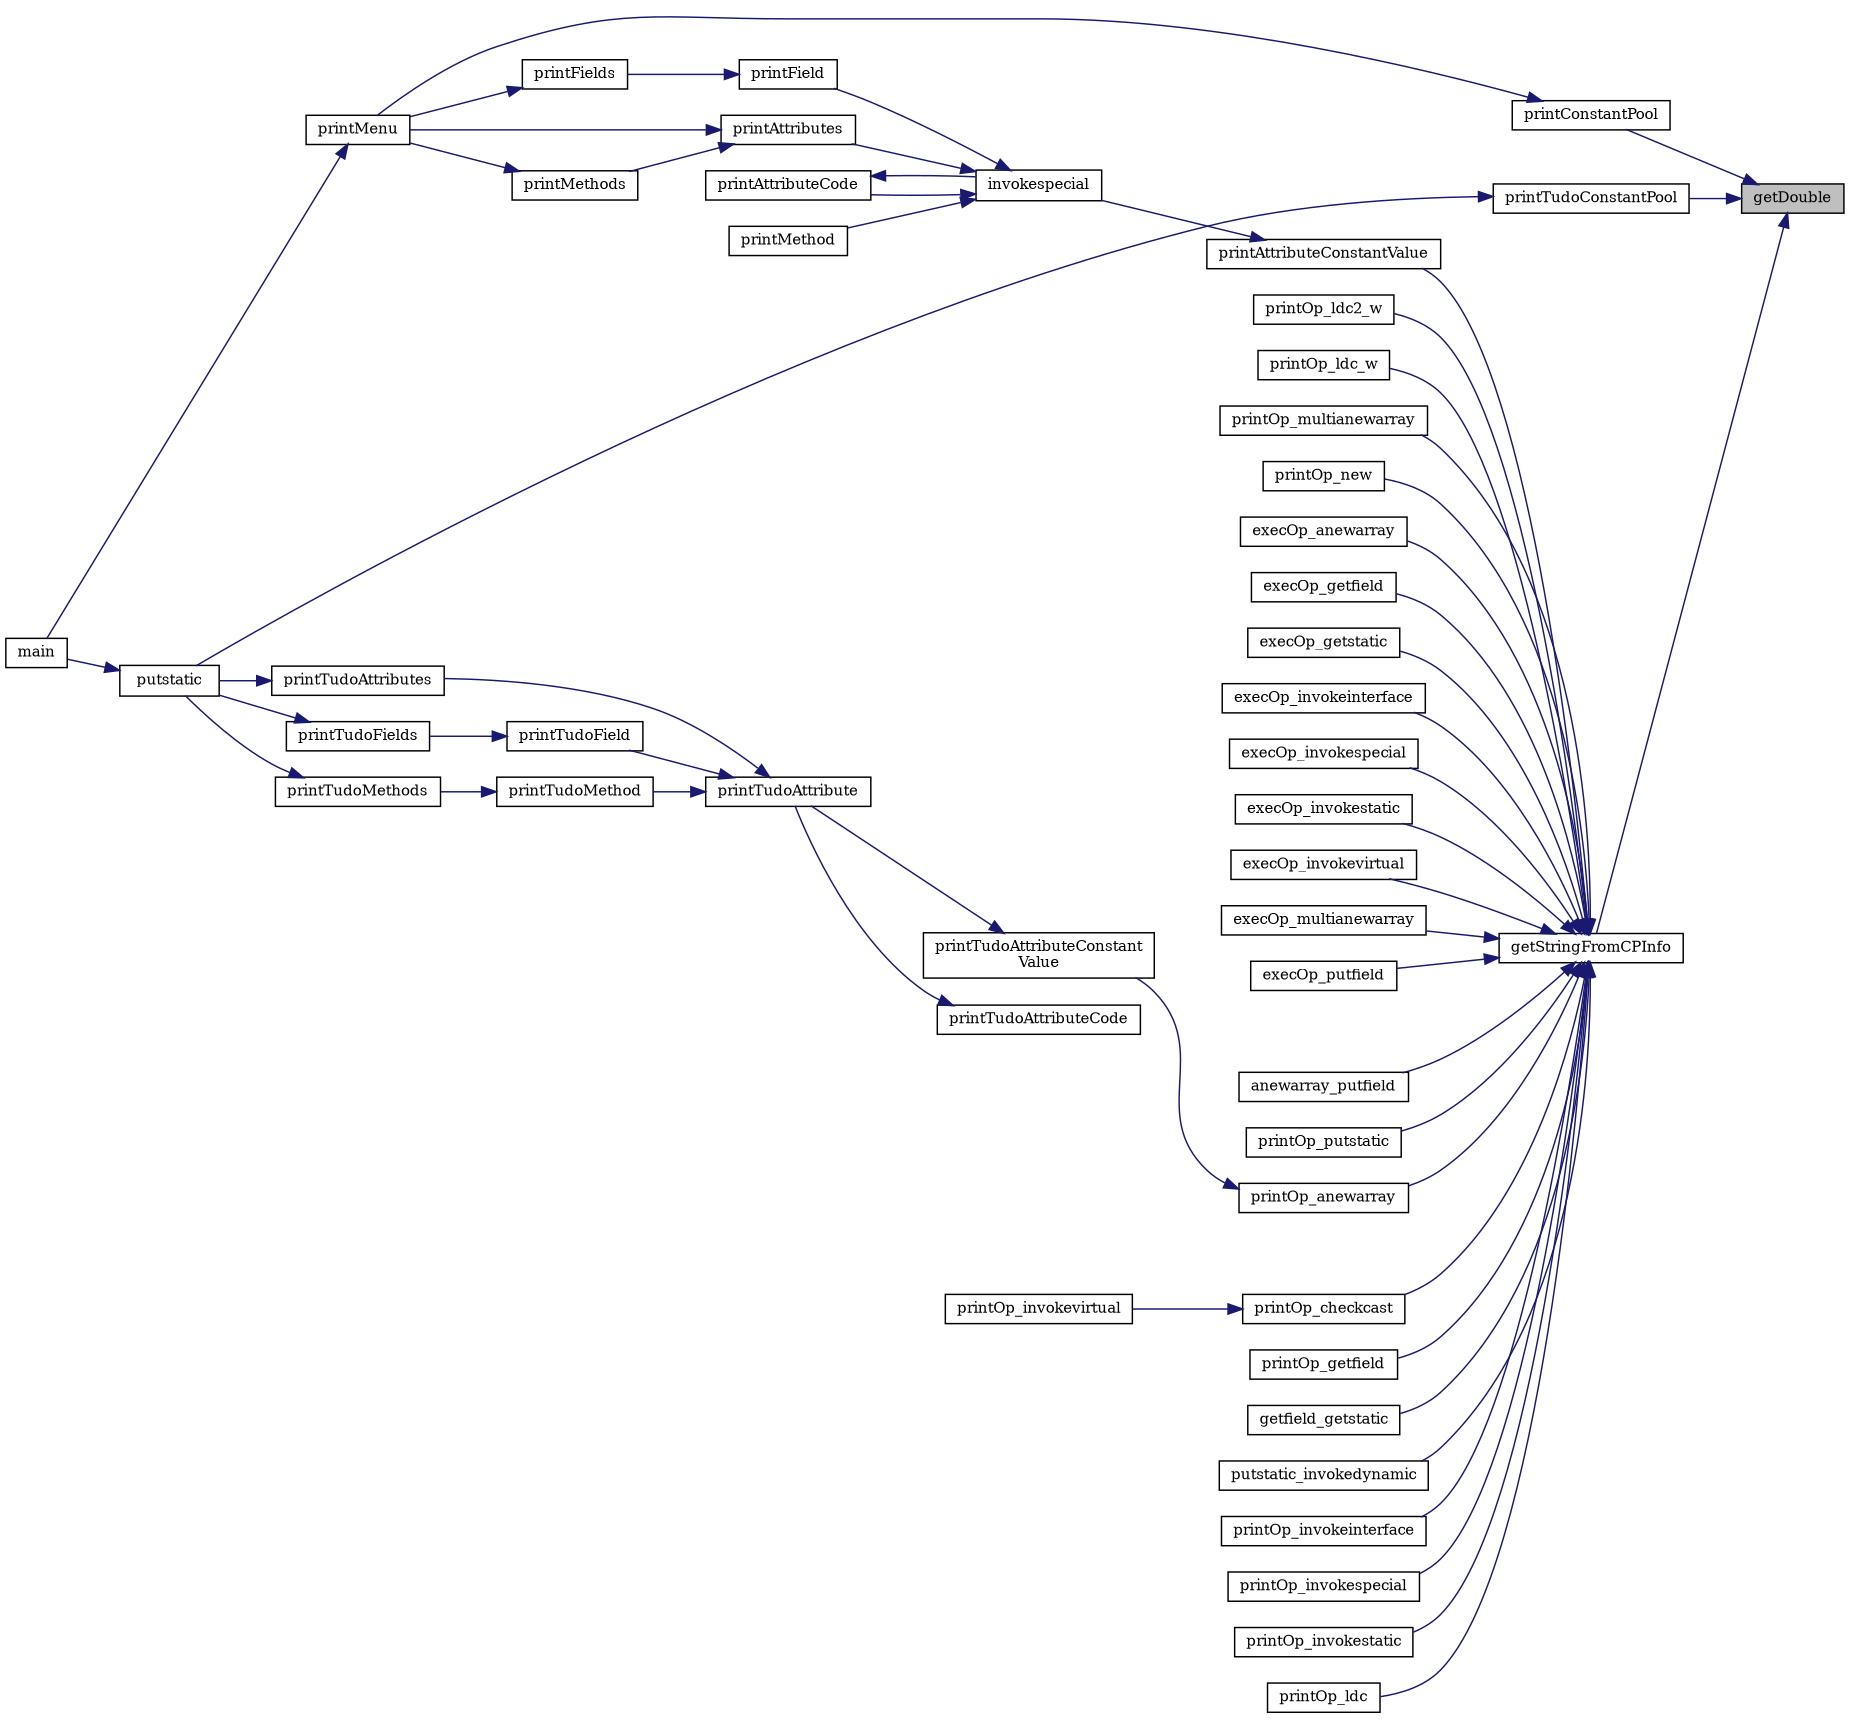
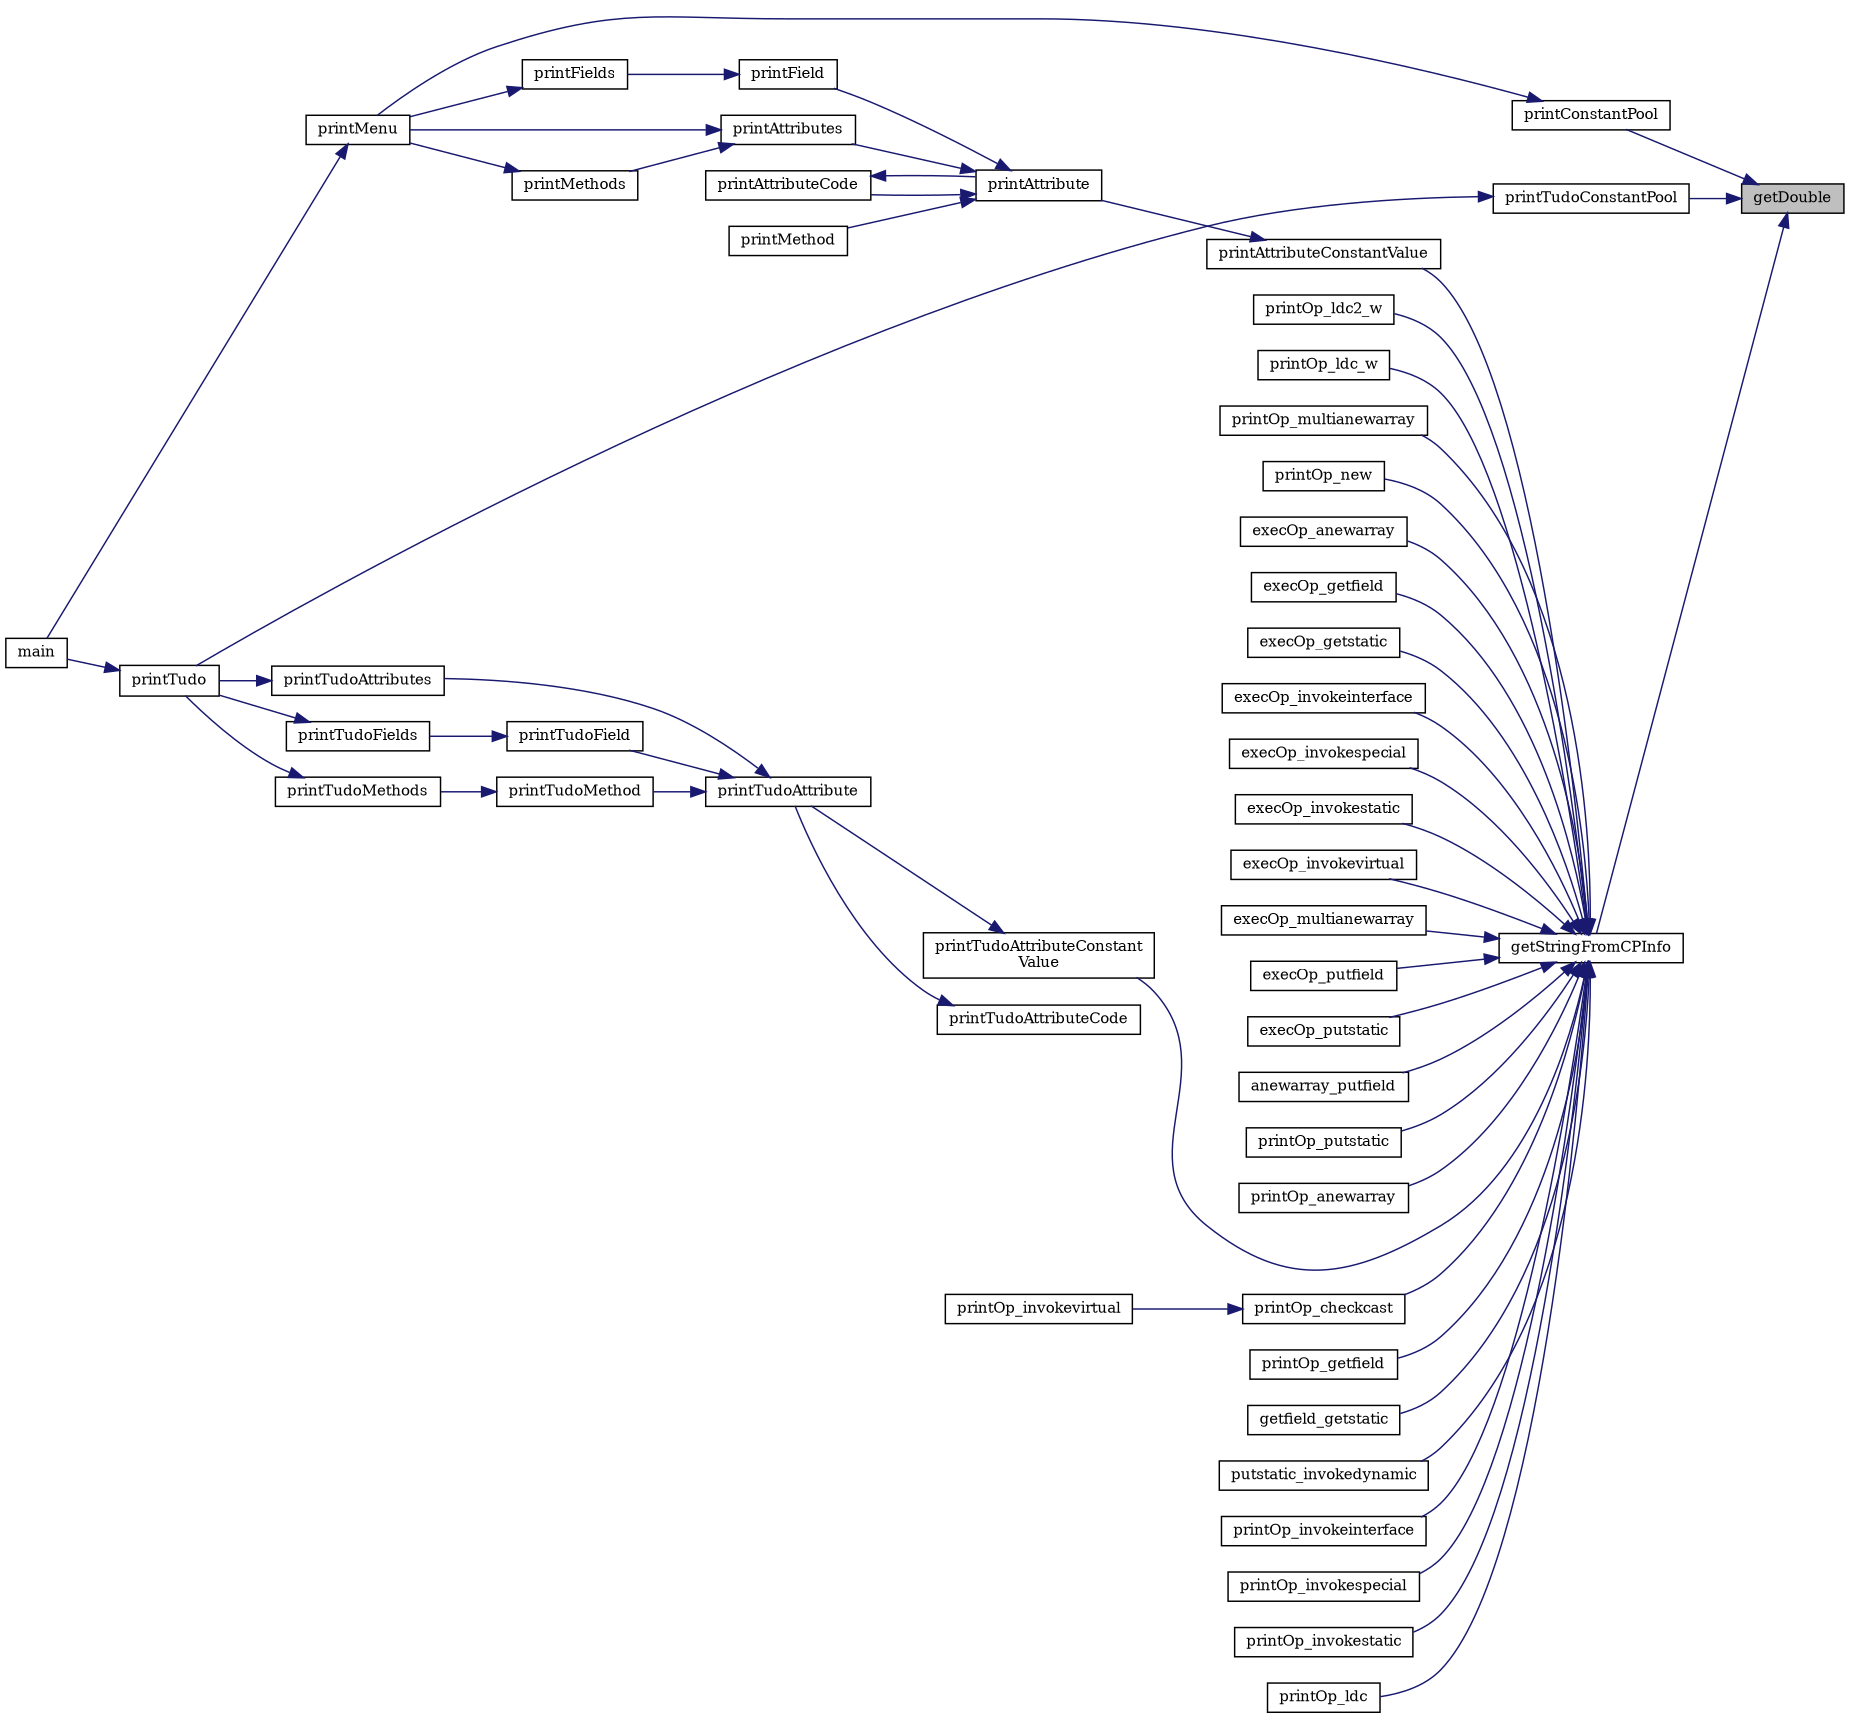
node "invokespecial": label "invokespecial" -> "printAttribute"
node "putstatic": label "putstatic" -> "printTudo"
node "execOp_putstatic": added
edge "printTudoAttributeConstant Value" -> "printOp_anewarray": now "printTudoAttributeConstant Value" -> "getStringFromCPInfo"
